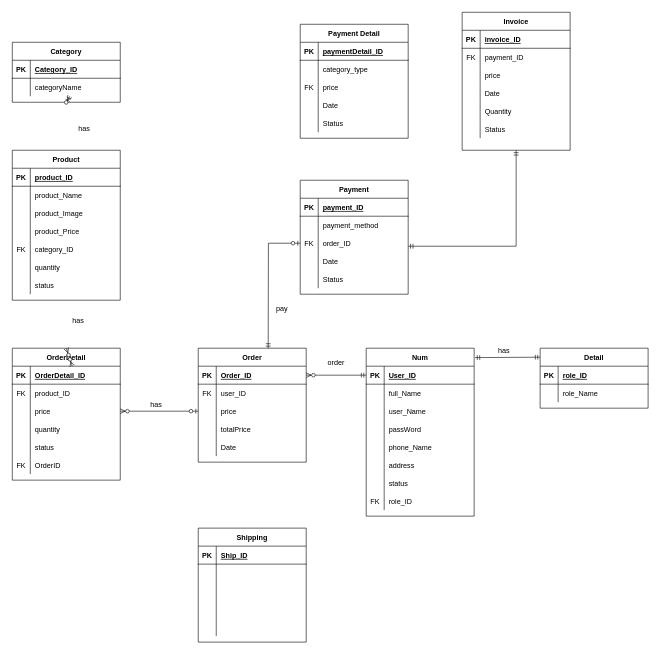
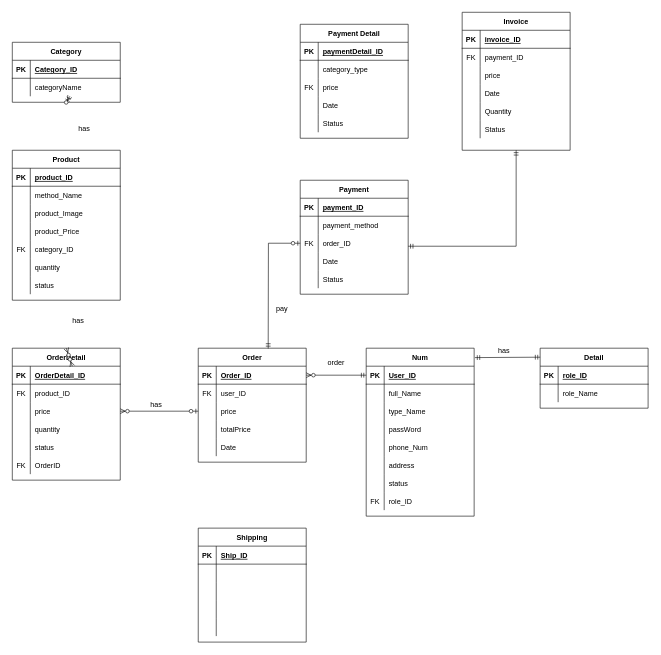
node "product_Name": label "product_Name" -> "method_Name"
node "user_Name": label "user_Name" -> "type_Name"
node "phone_Name": label "phone_Name" -> "phone_Num"
